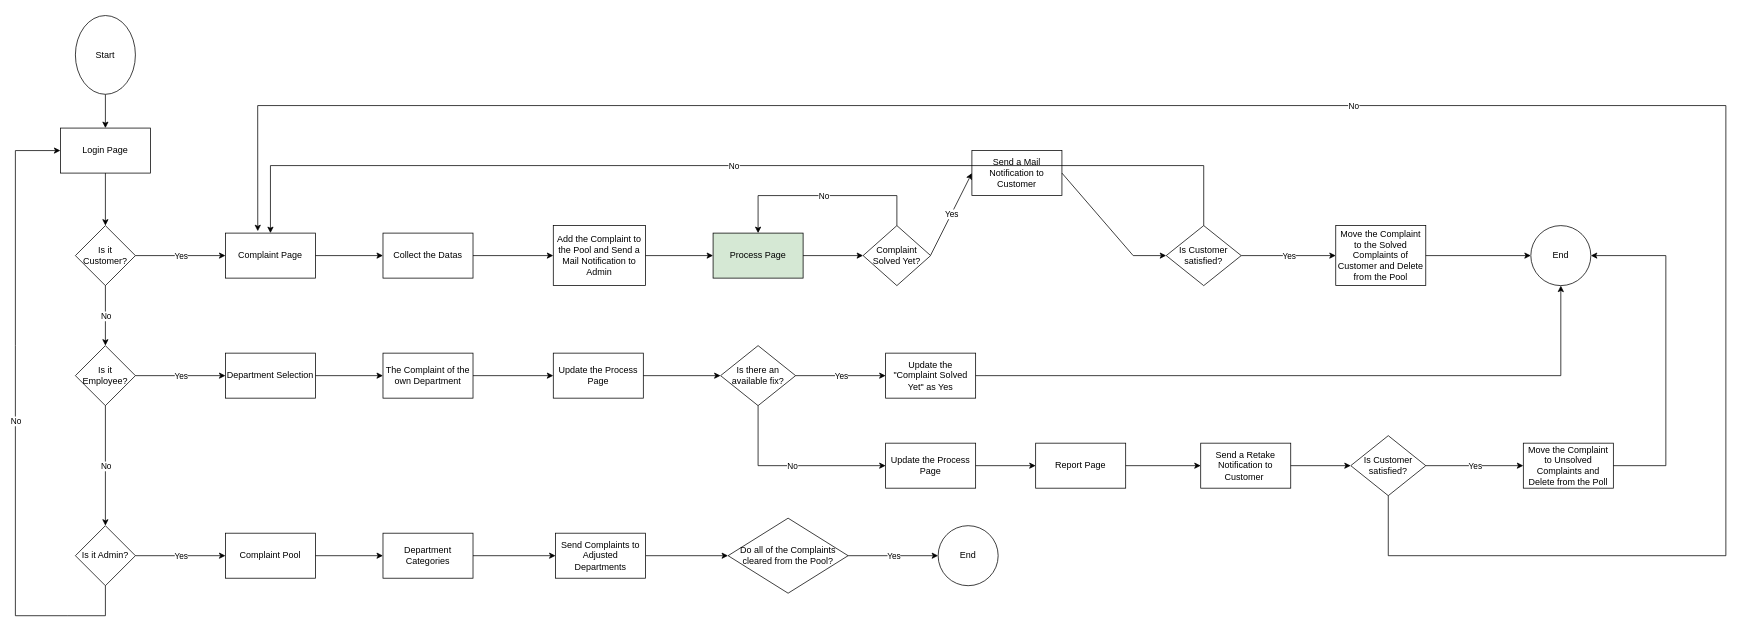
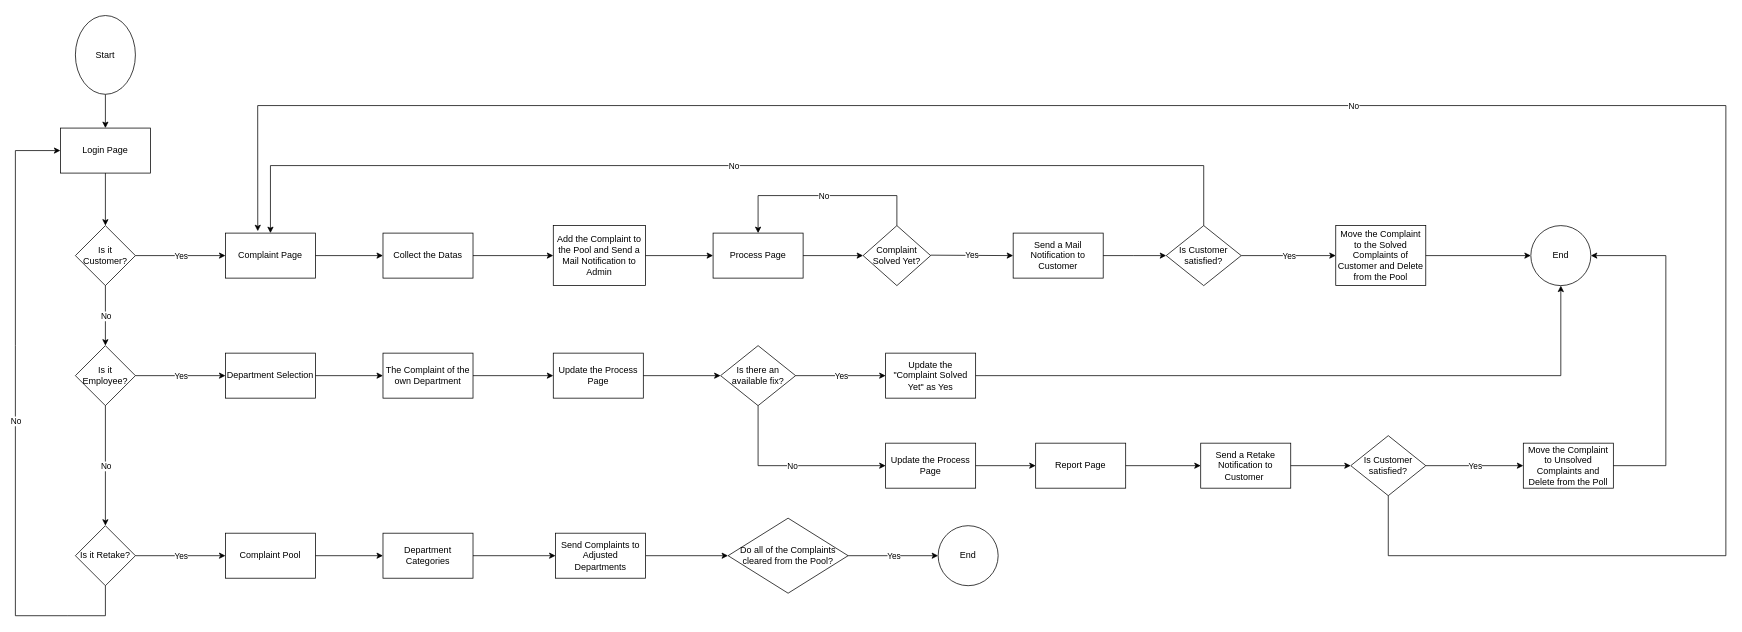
node "Send a Mail Notification to Customer": moved (1017, 173) -> (1058, 255)
node "Process Page": fillcolor #d5e8d4 -> #ffffff
node "Is it Admin?": label "Is it Admin?" -> "Is it Retake?"
